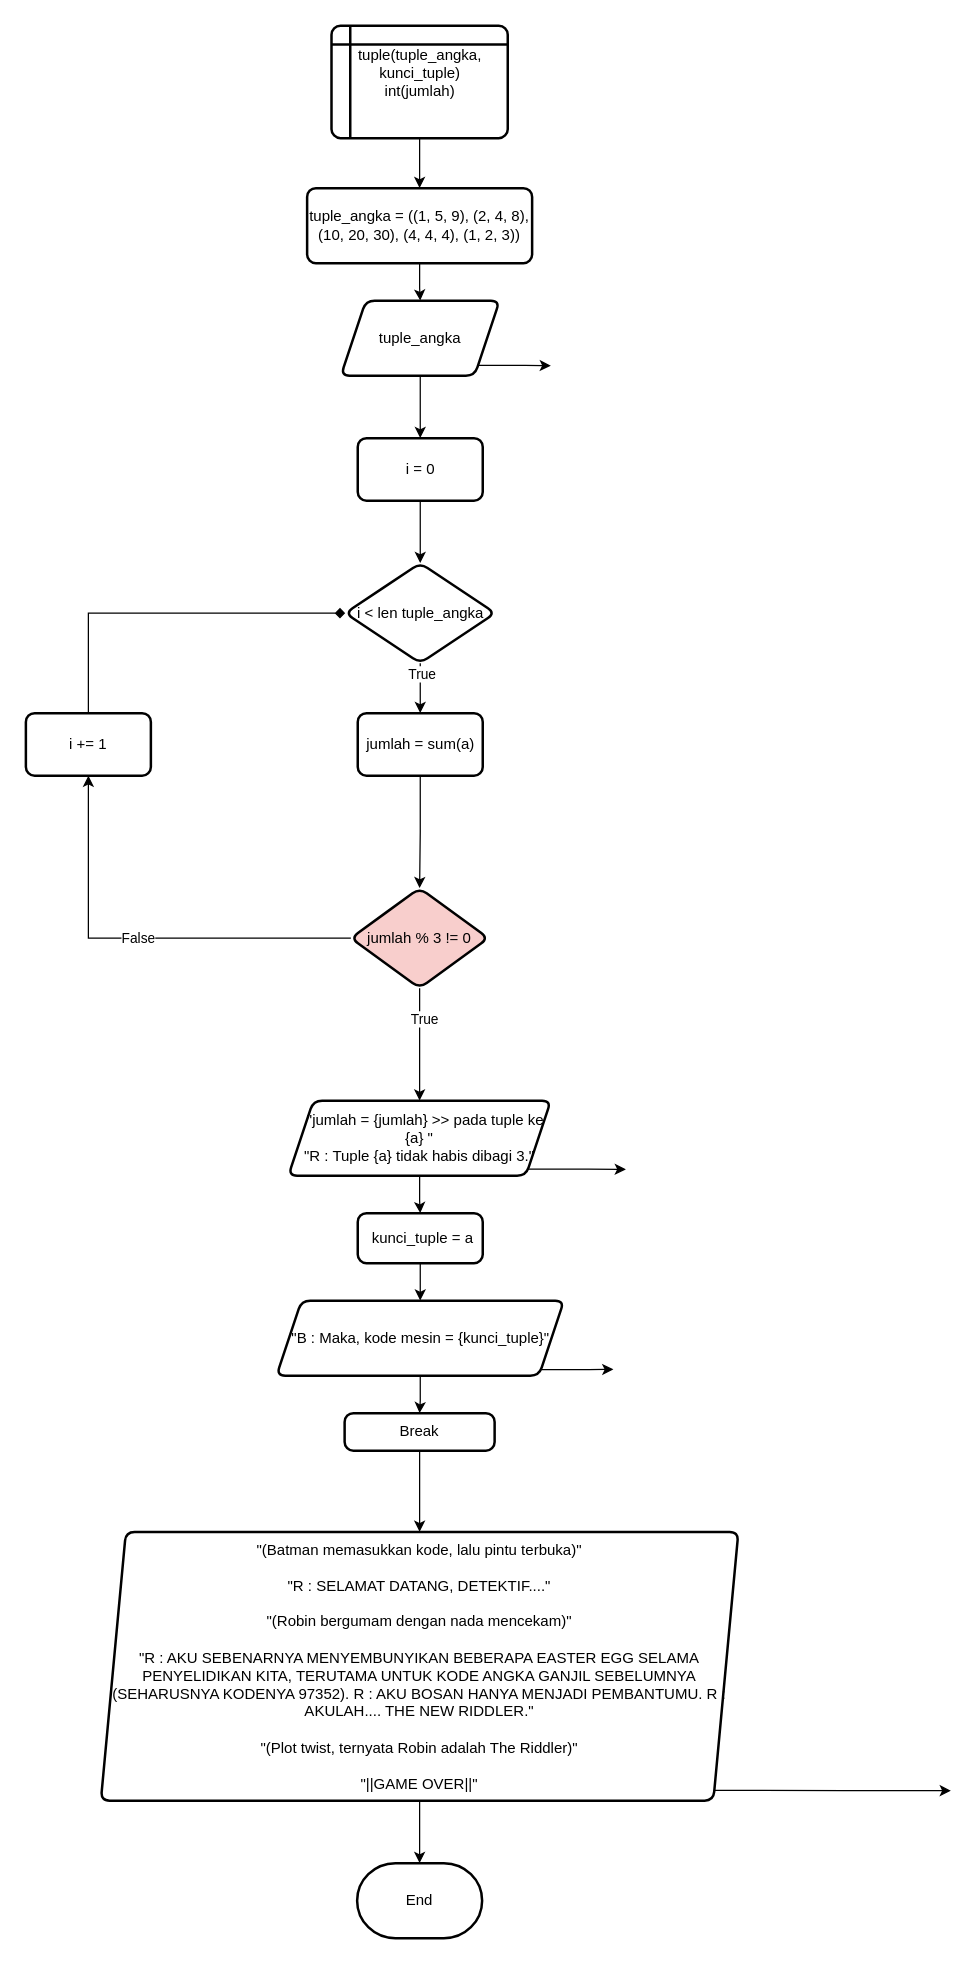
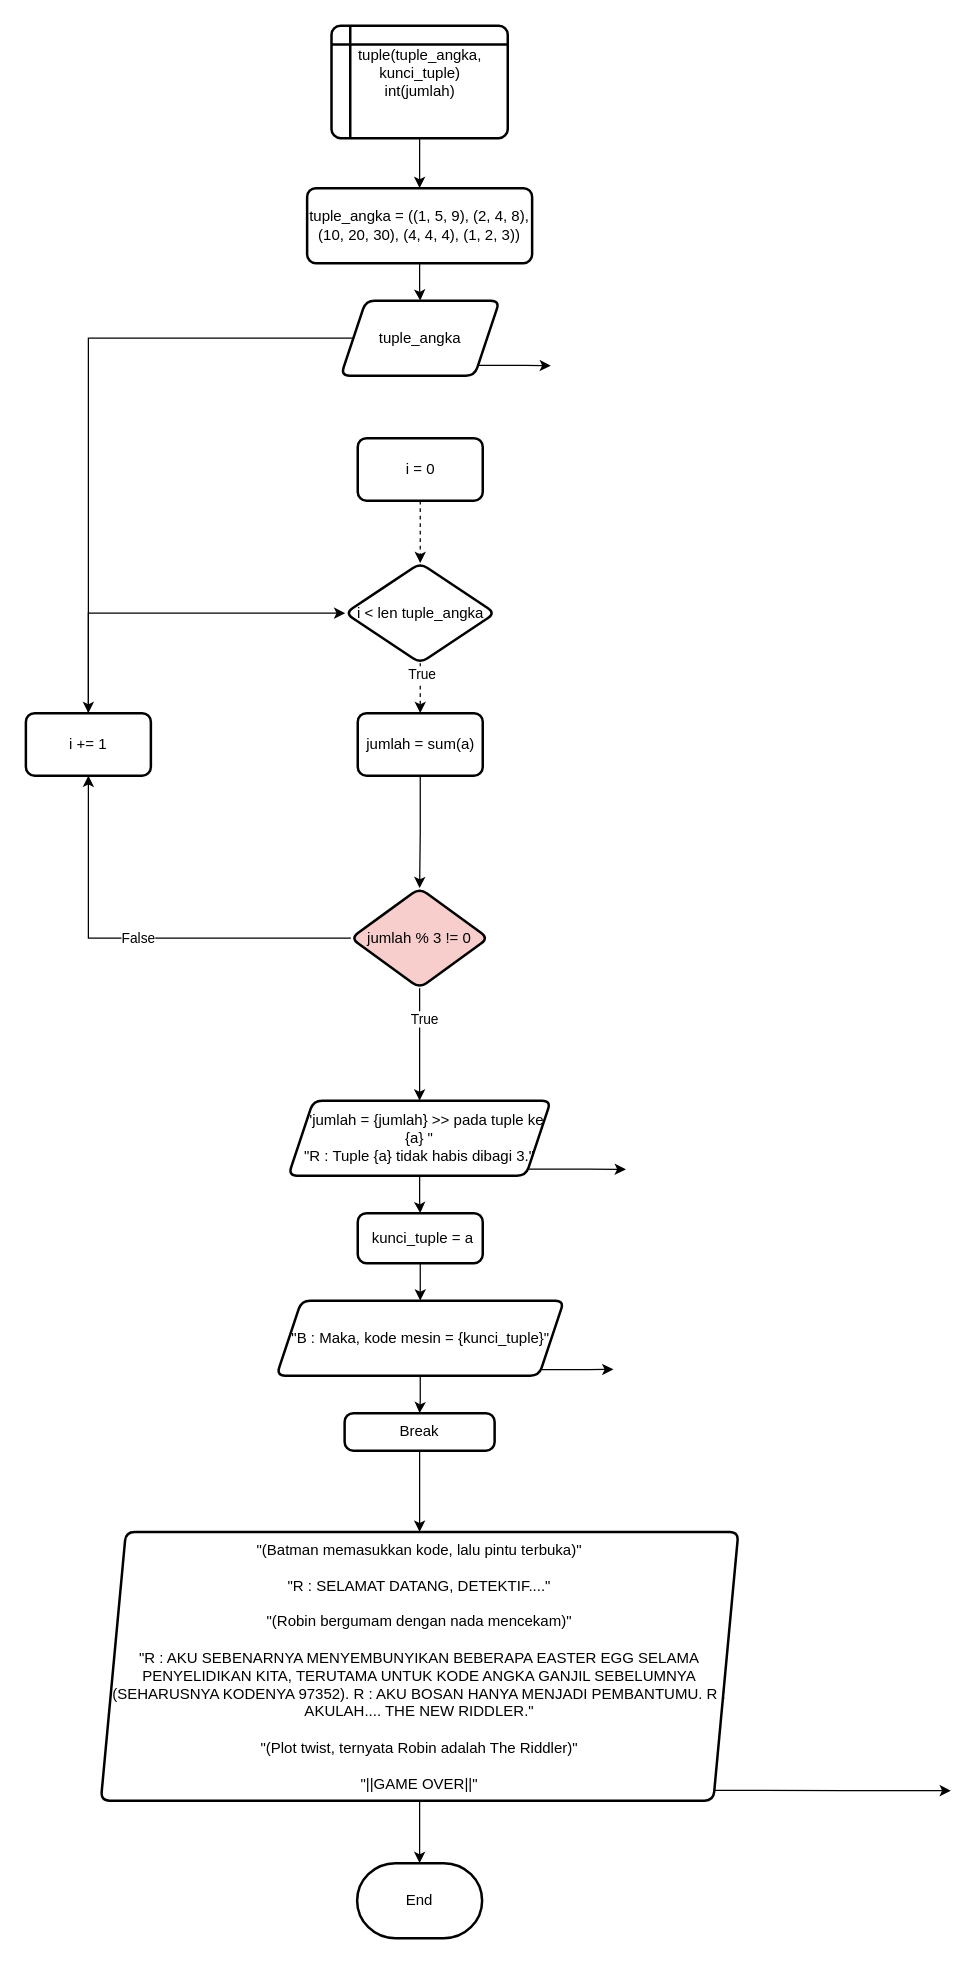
edge "tuple_angka" -> "i = 0": now "tuple_angka" -> "i += 1"
edge "i = 0" -> "i < len tuple_angka": style solid -> dashed
edge "i += 1" -> "i < len tuple_angka": arrowhead diamond -> classic
edge "i < len tuple_angka" -> "jumlah = sum(a)": style solid -> dashed
